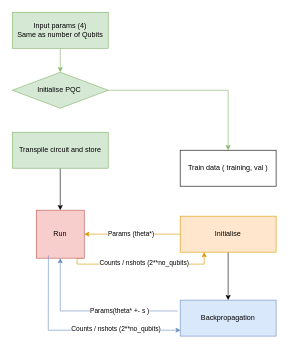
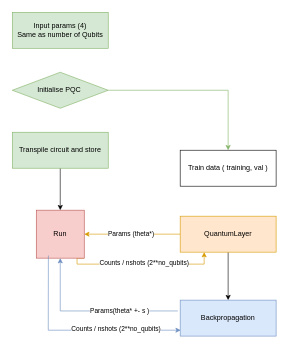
edge "Input params (4) Same as number of Qubits" -> "Initialise PQC": removed
node "Initialise": label "Initialise" -> "QuantumLayer"
